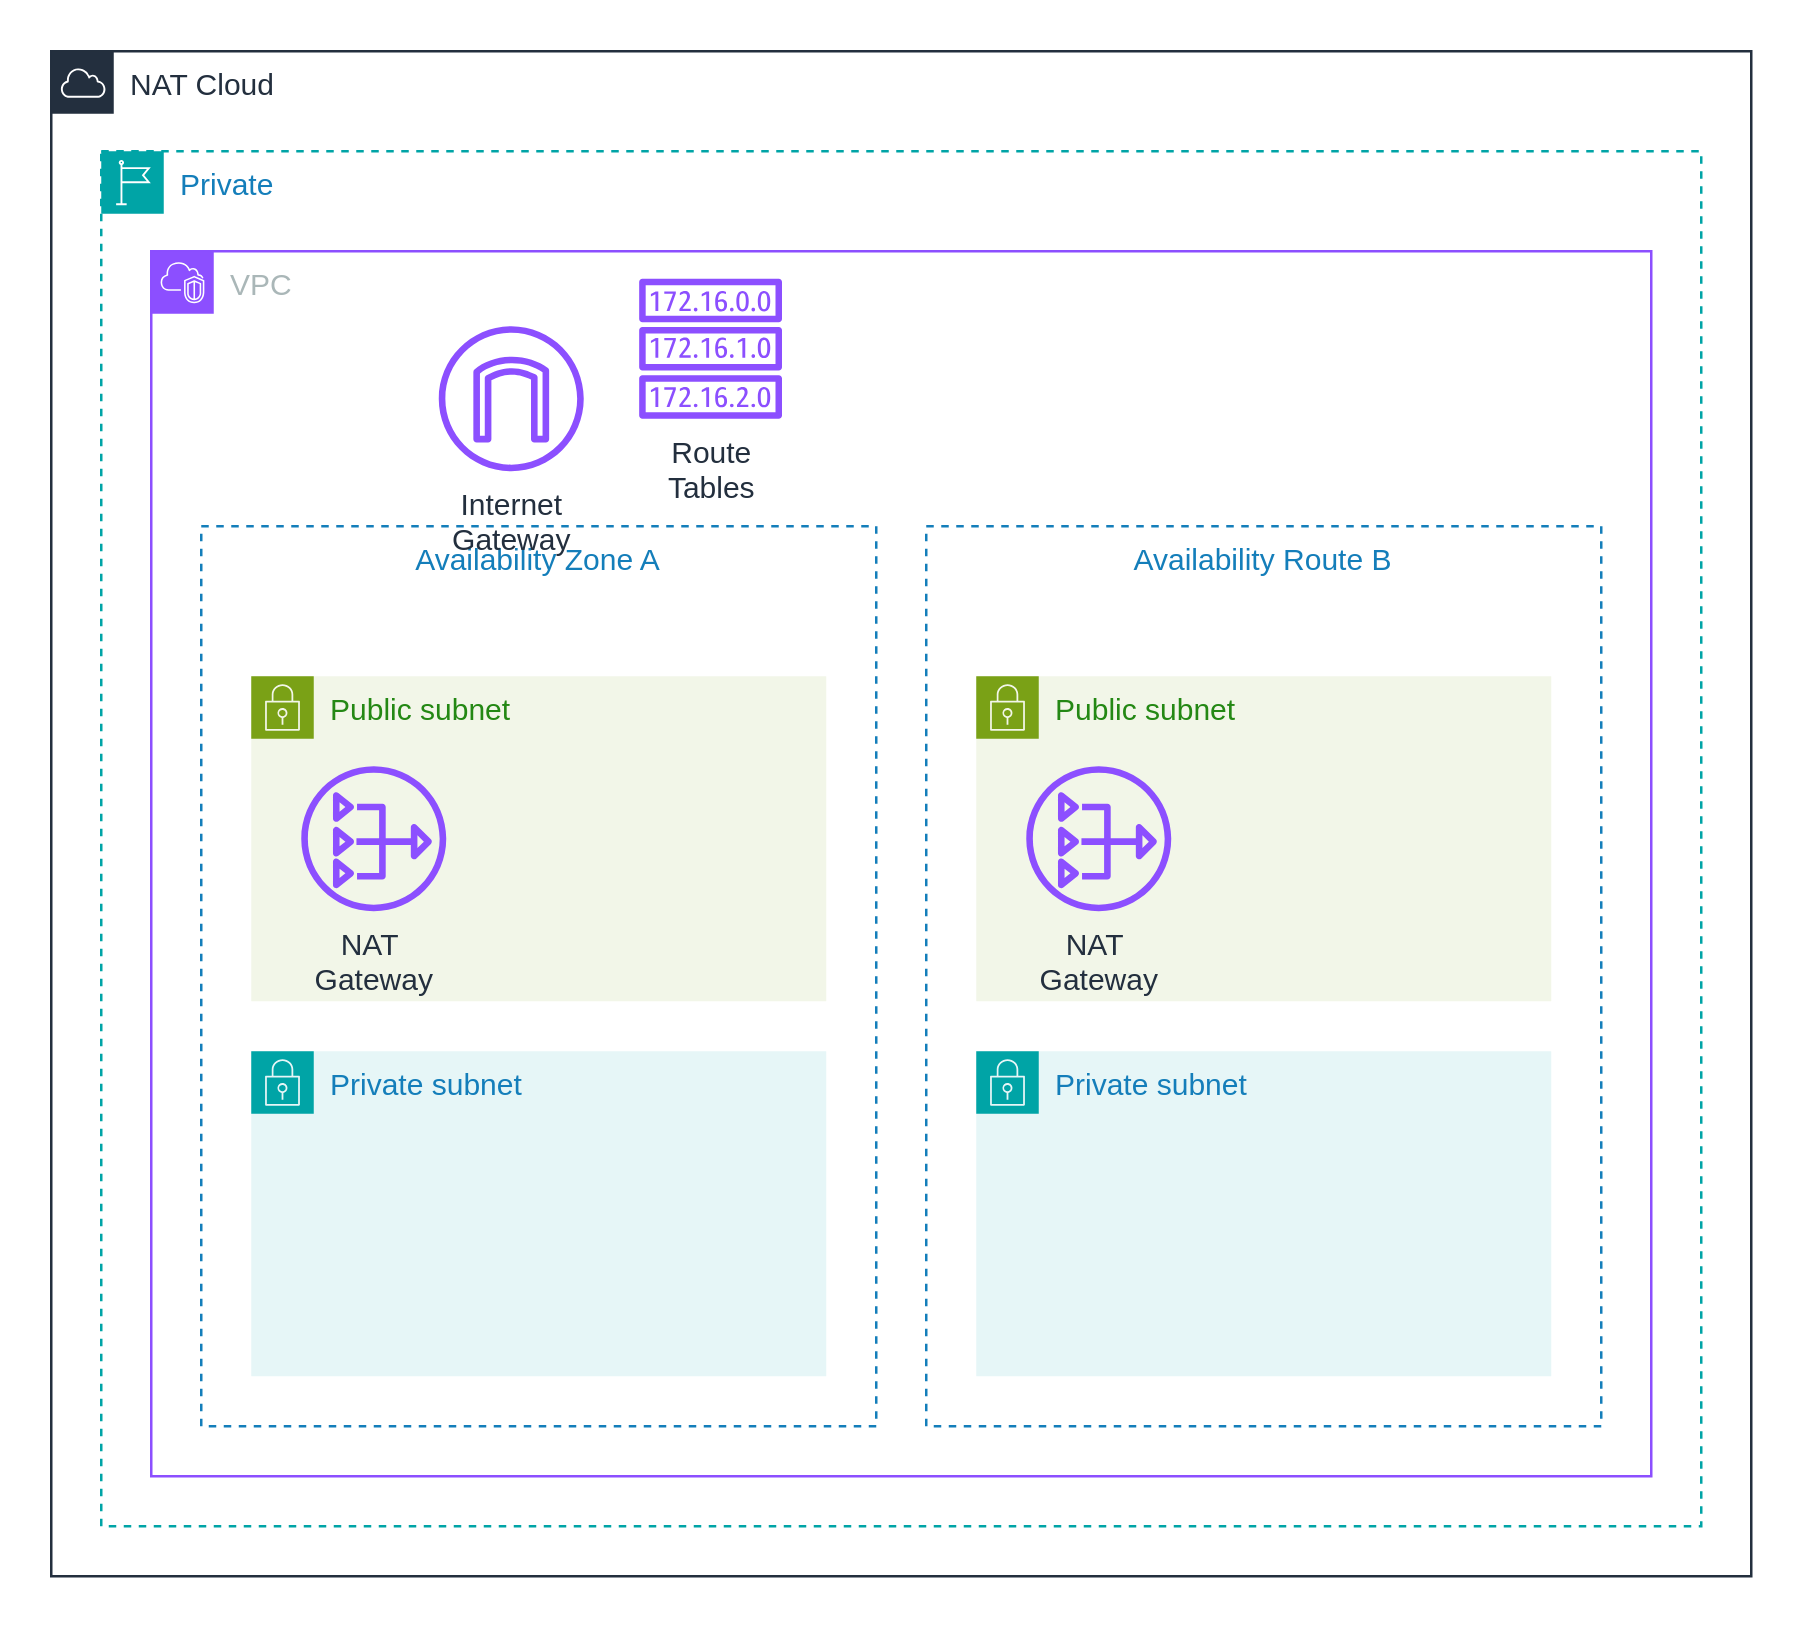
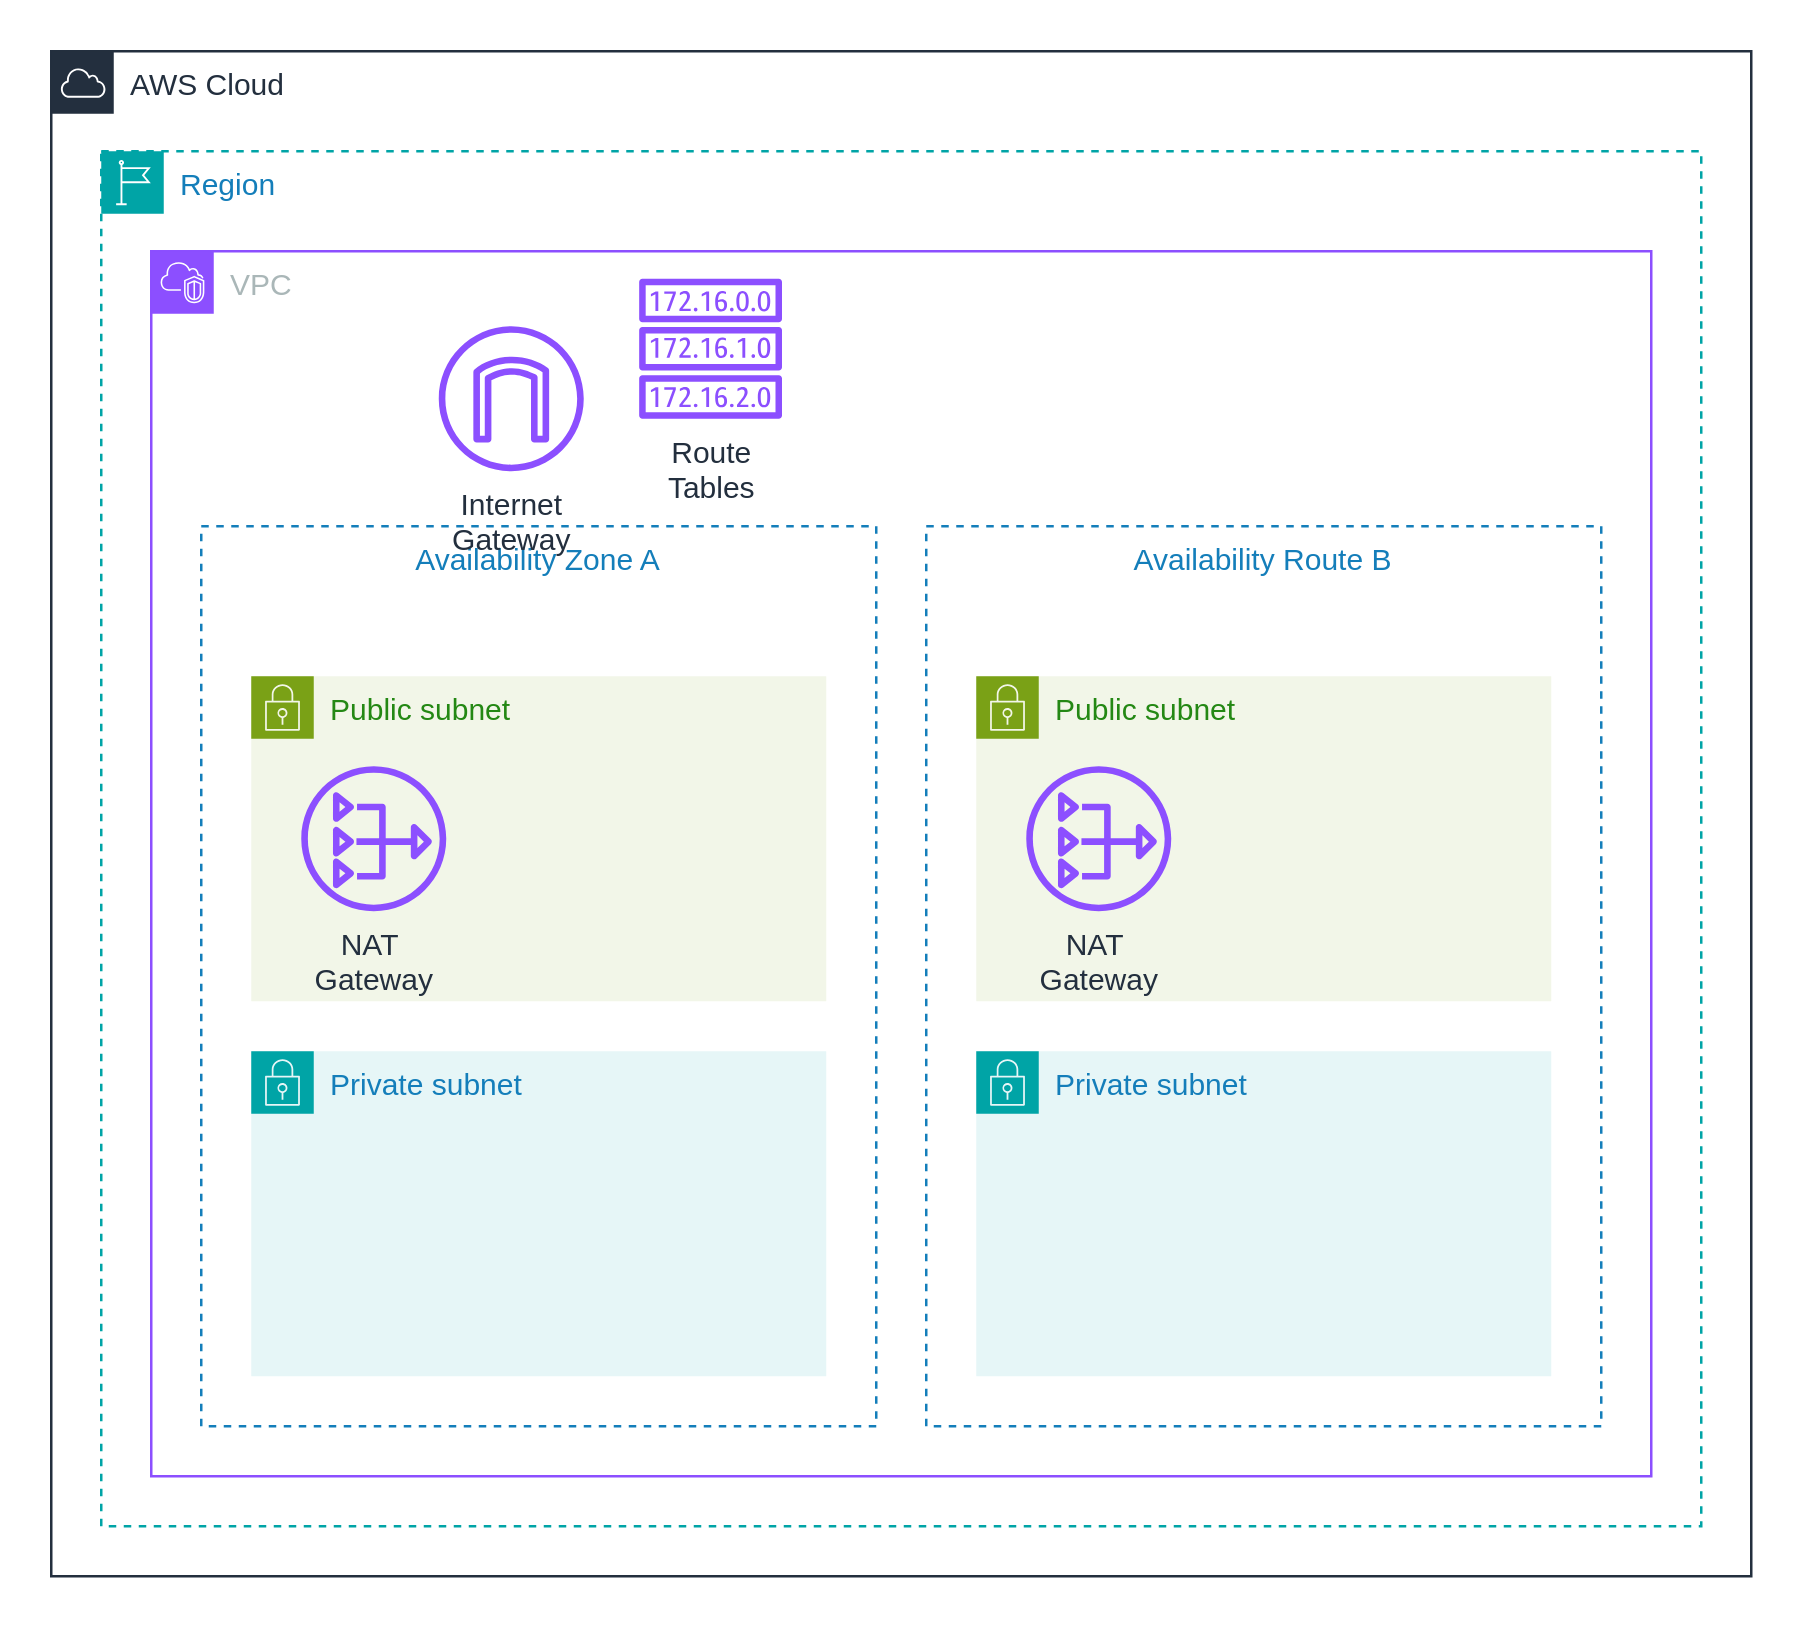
node "NAT Cloud": label "NAT Cloud" -> "AWS Cloud"
node "Private": label "Private" -> "Region"
